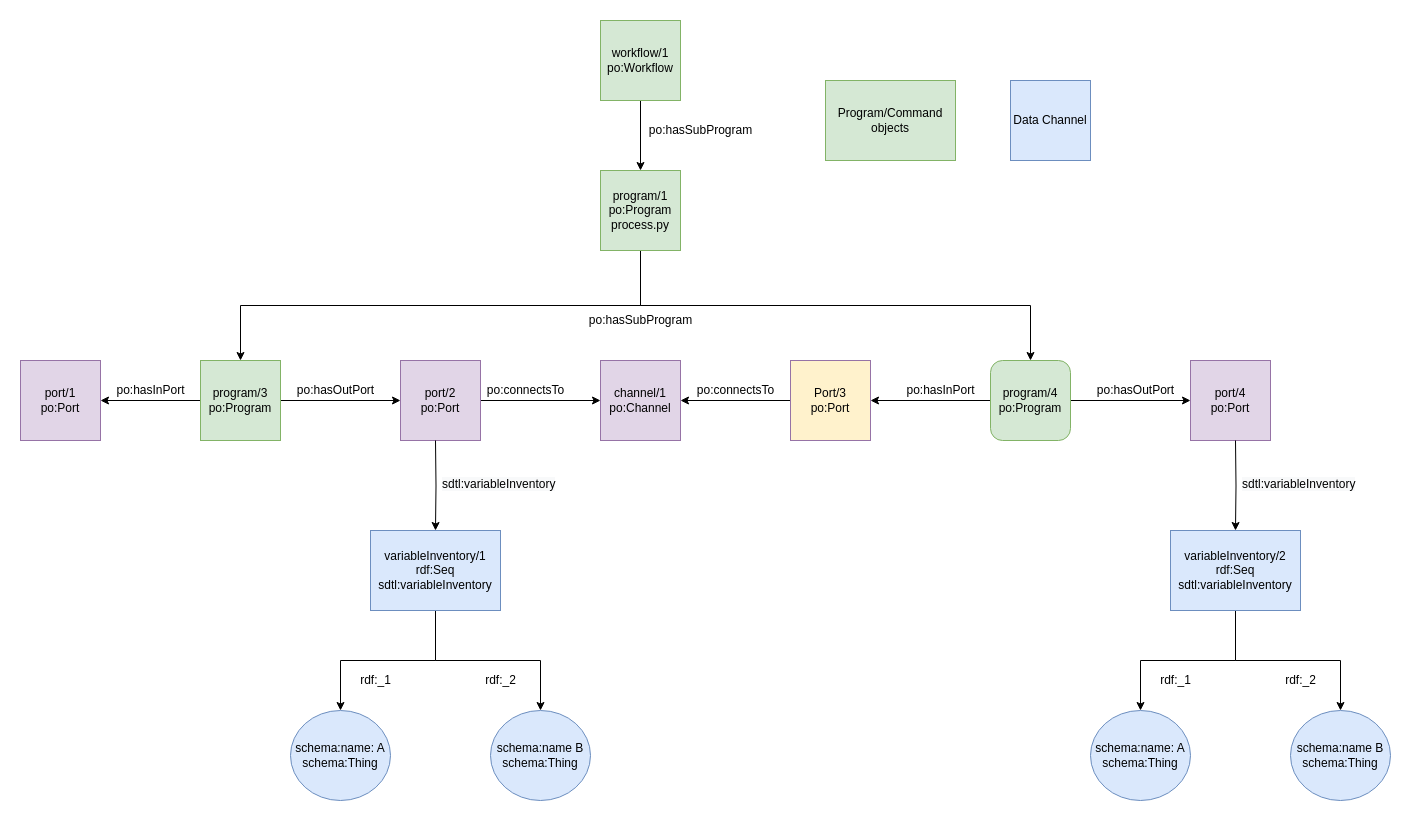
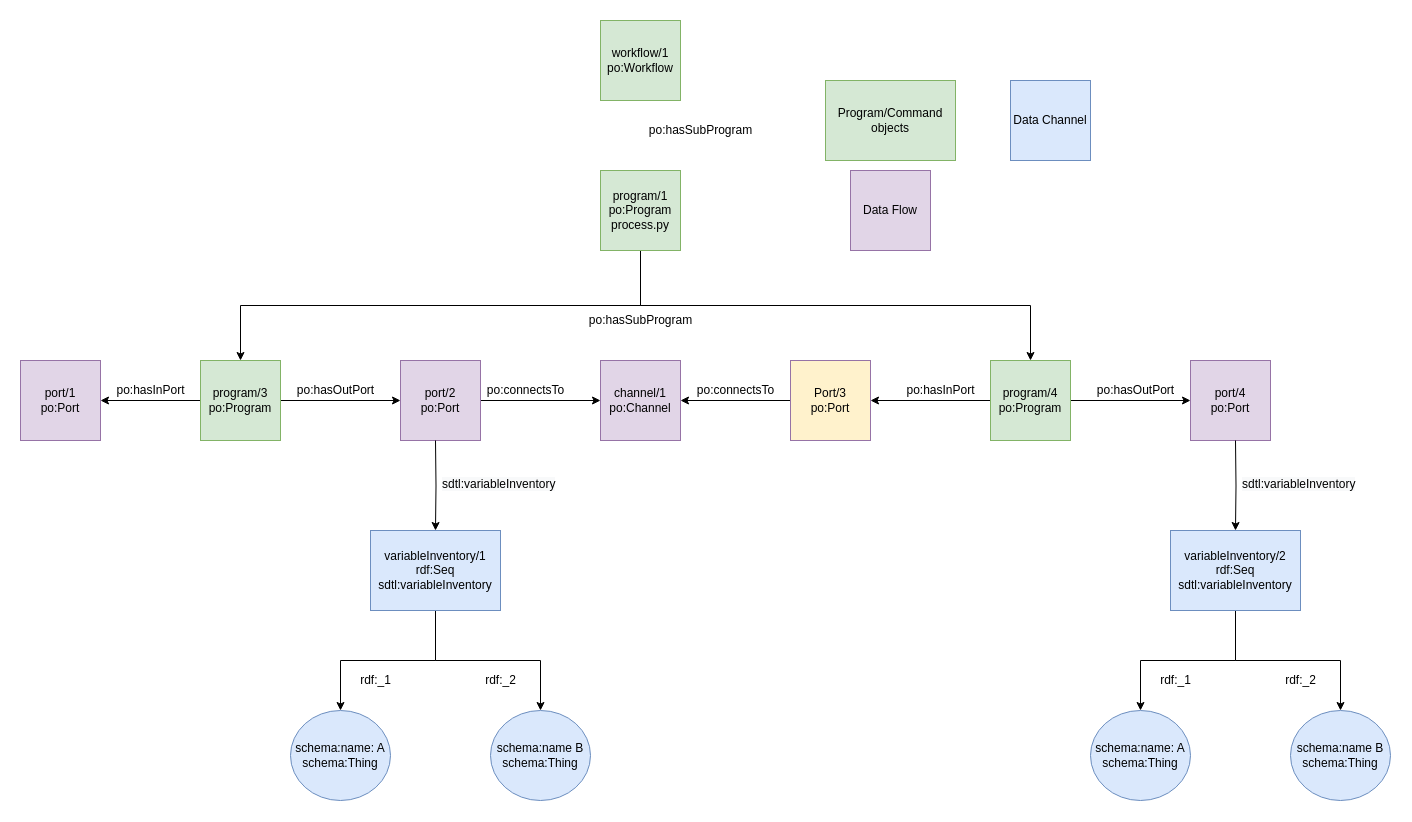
edge "workflow/1 po:Workflow" -> "program/1 po:Program process.py": removed
node "Data Flow": added
node "program/4 po:Program": shape rounded rectangle -> rectangle
